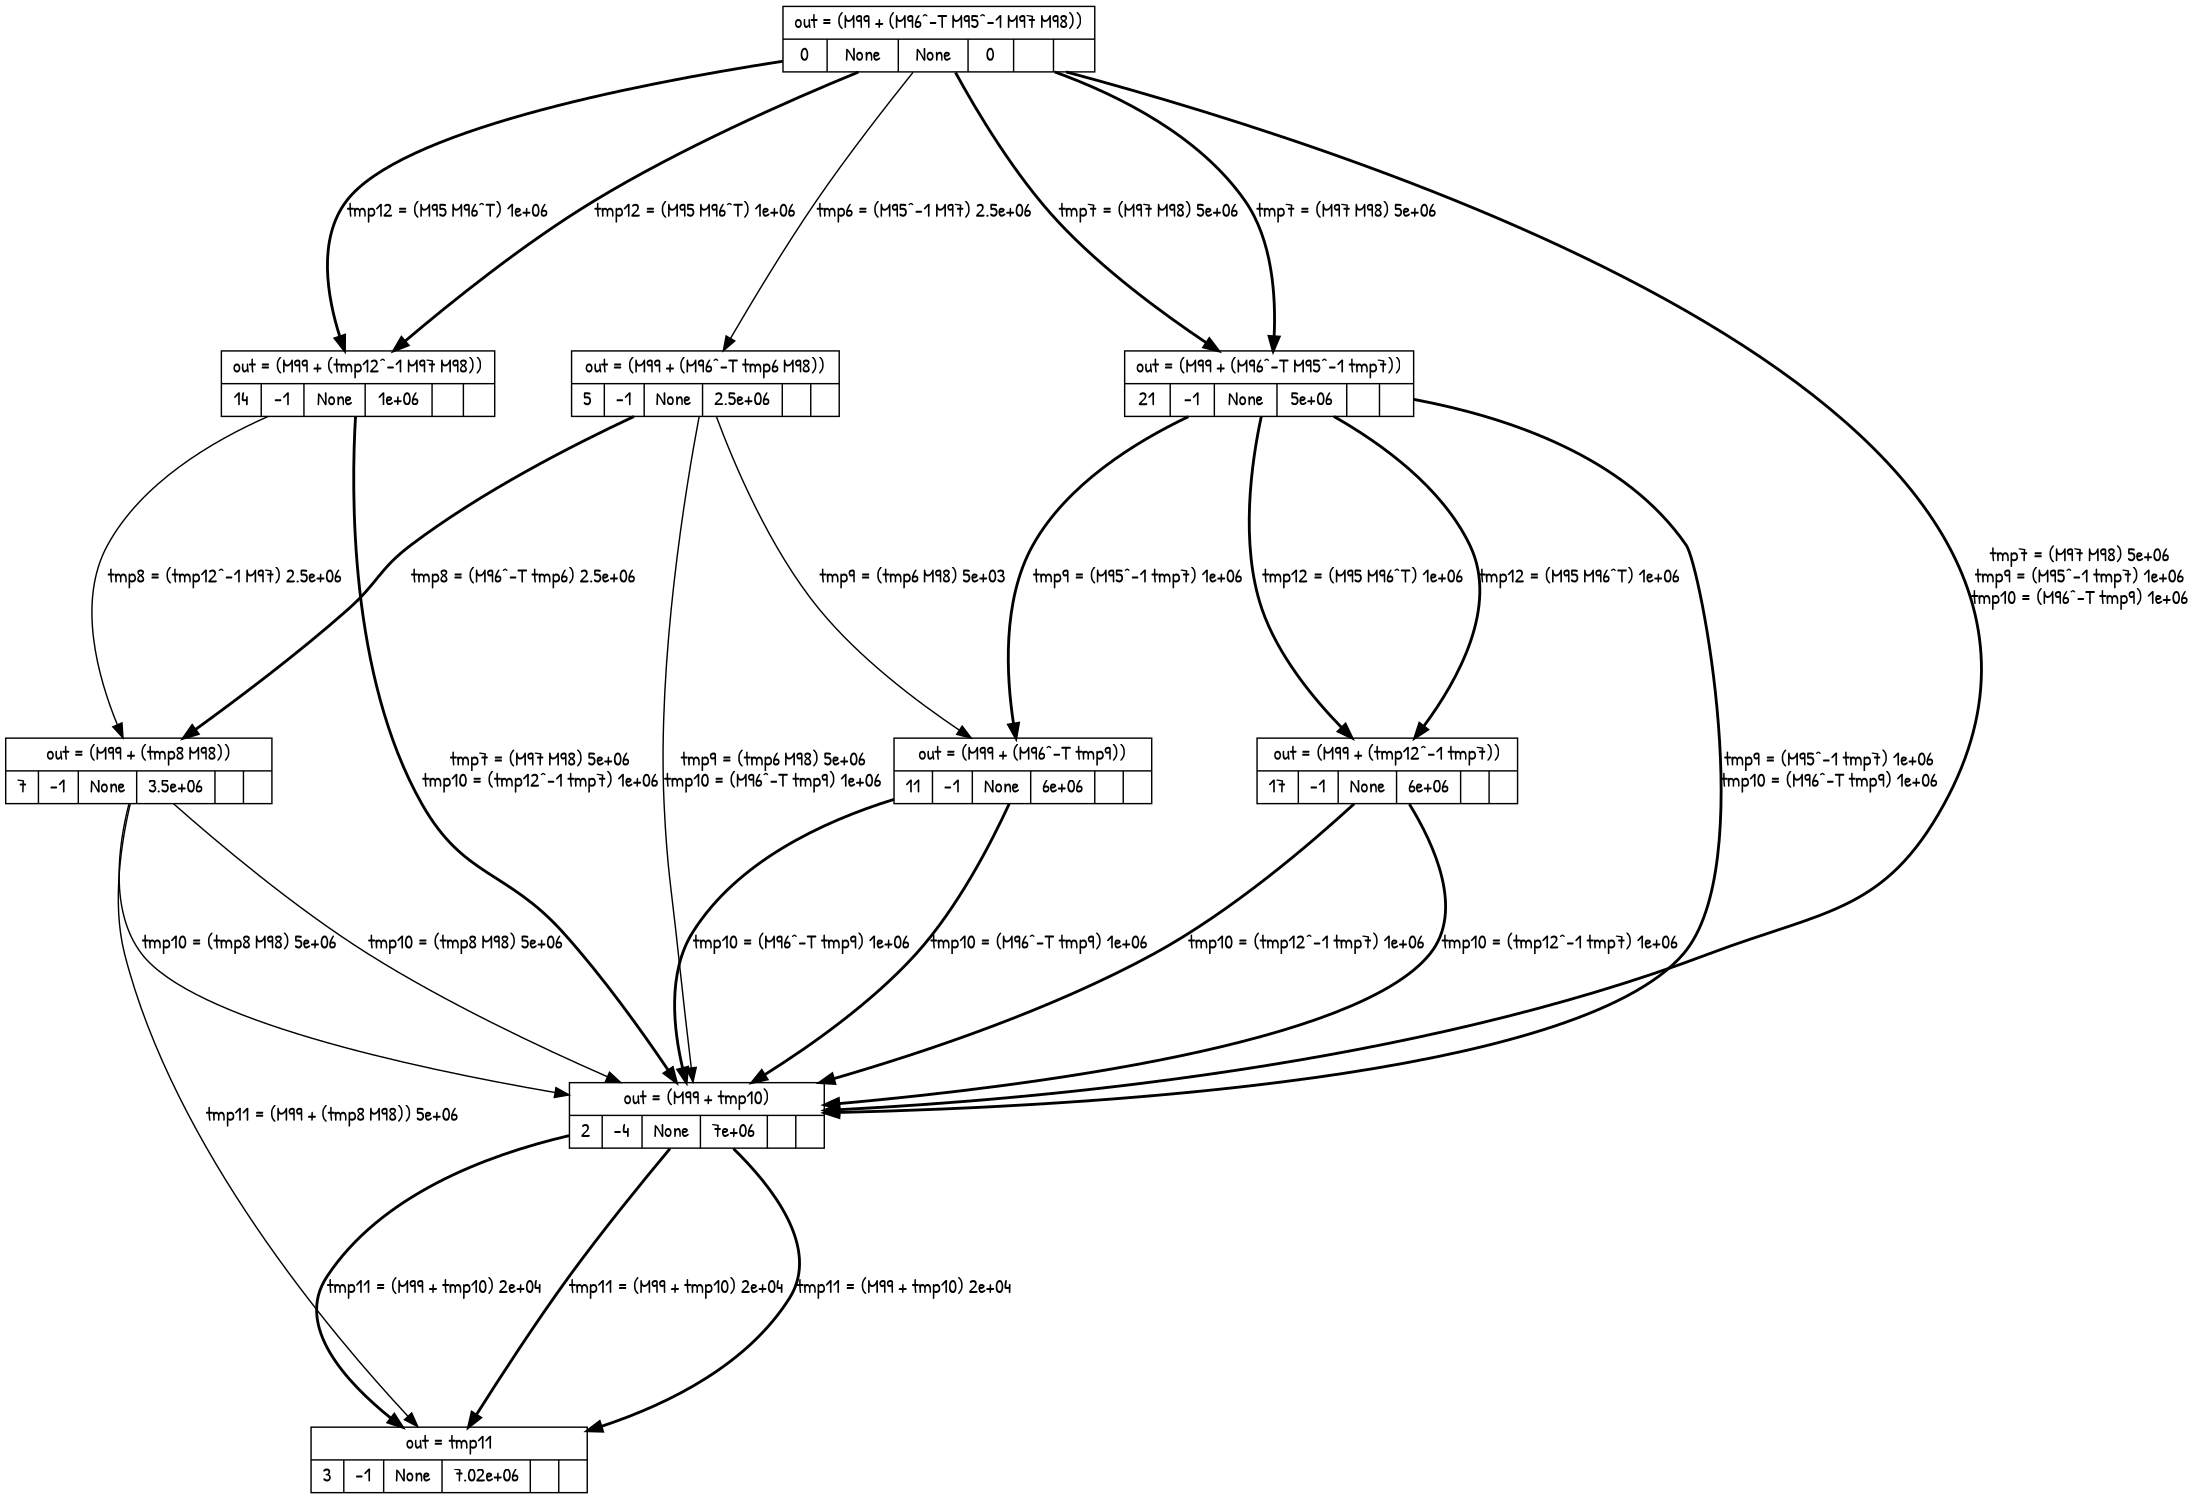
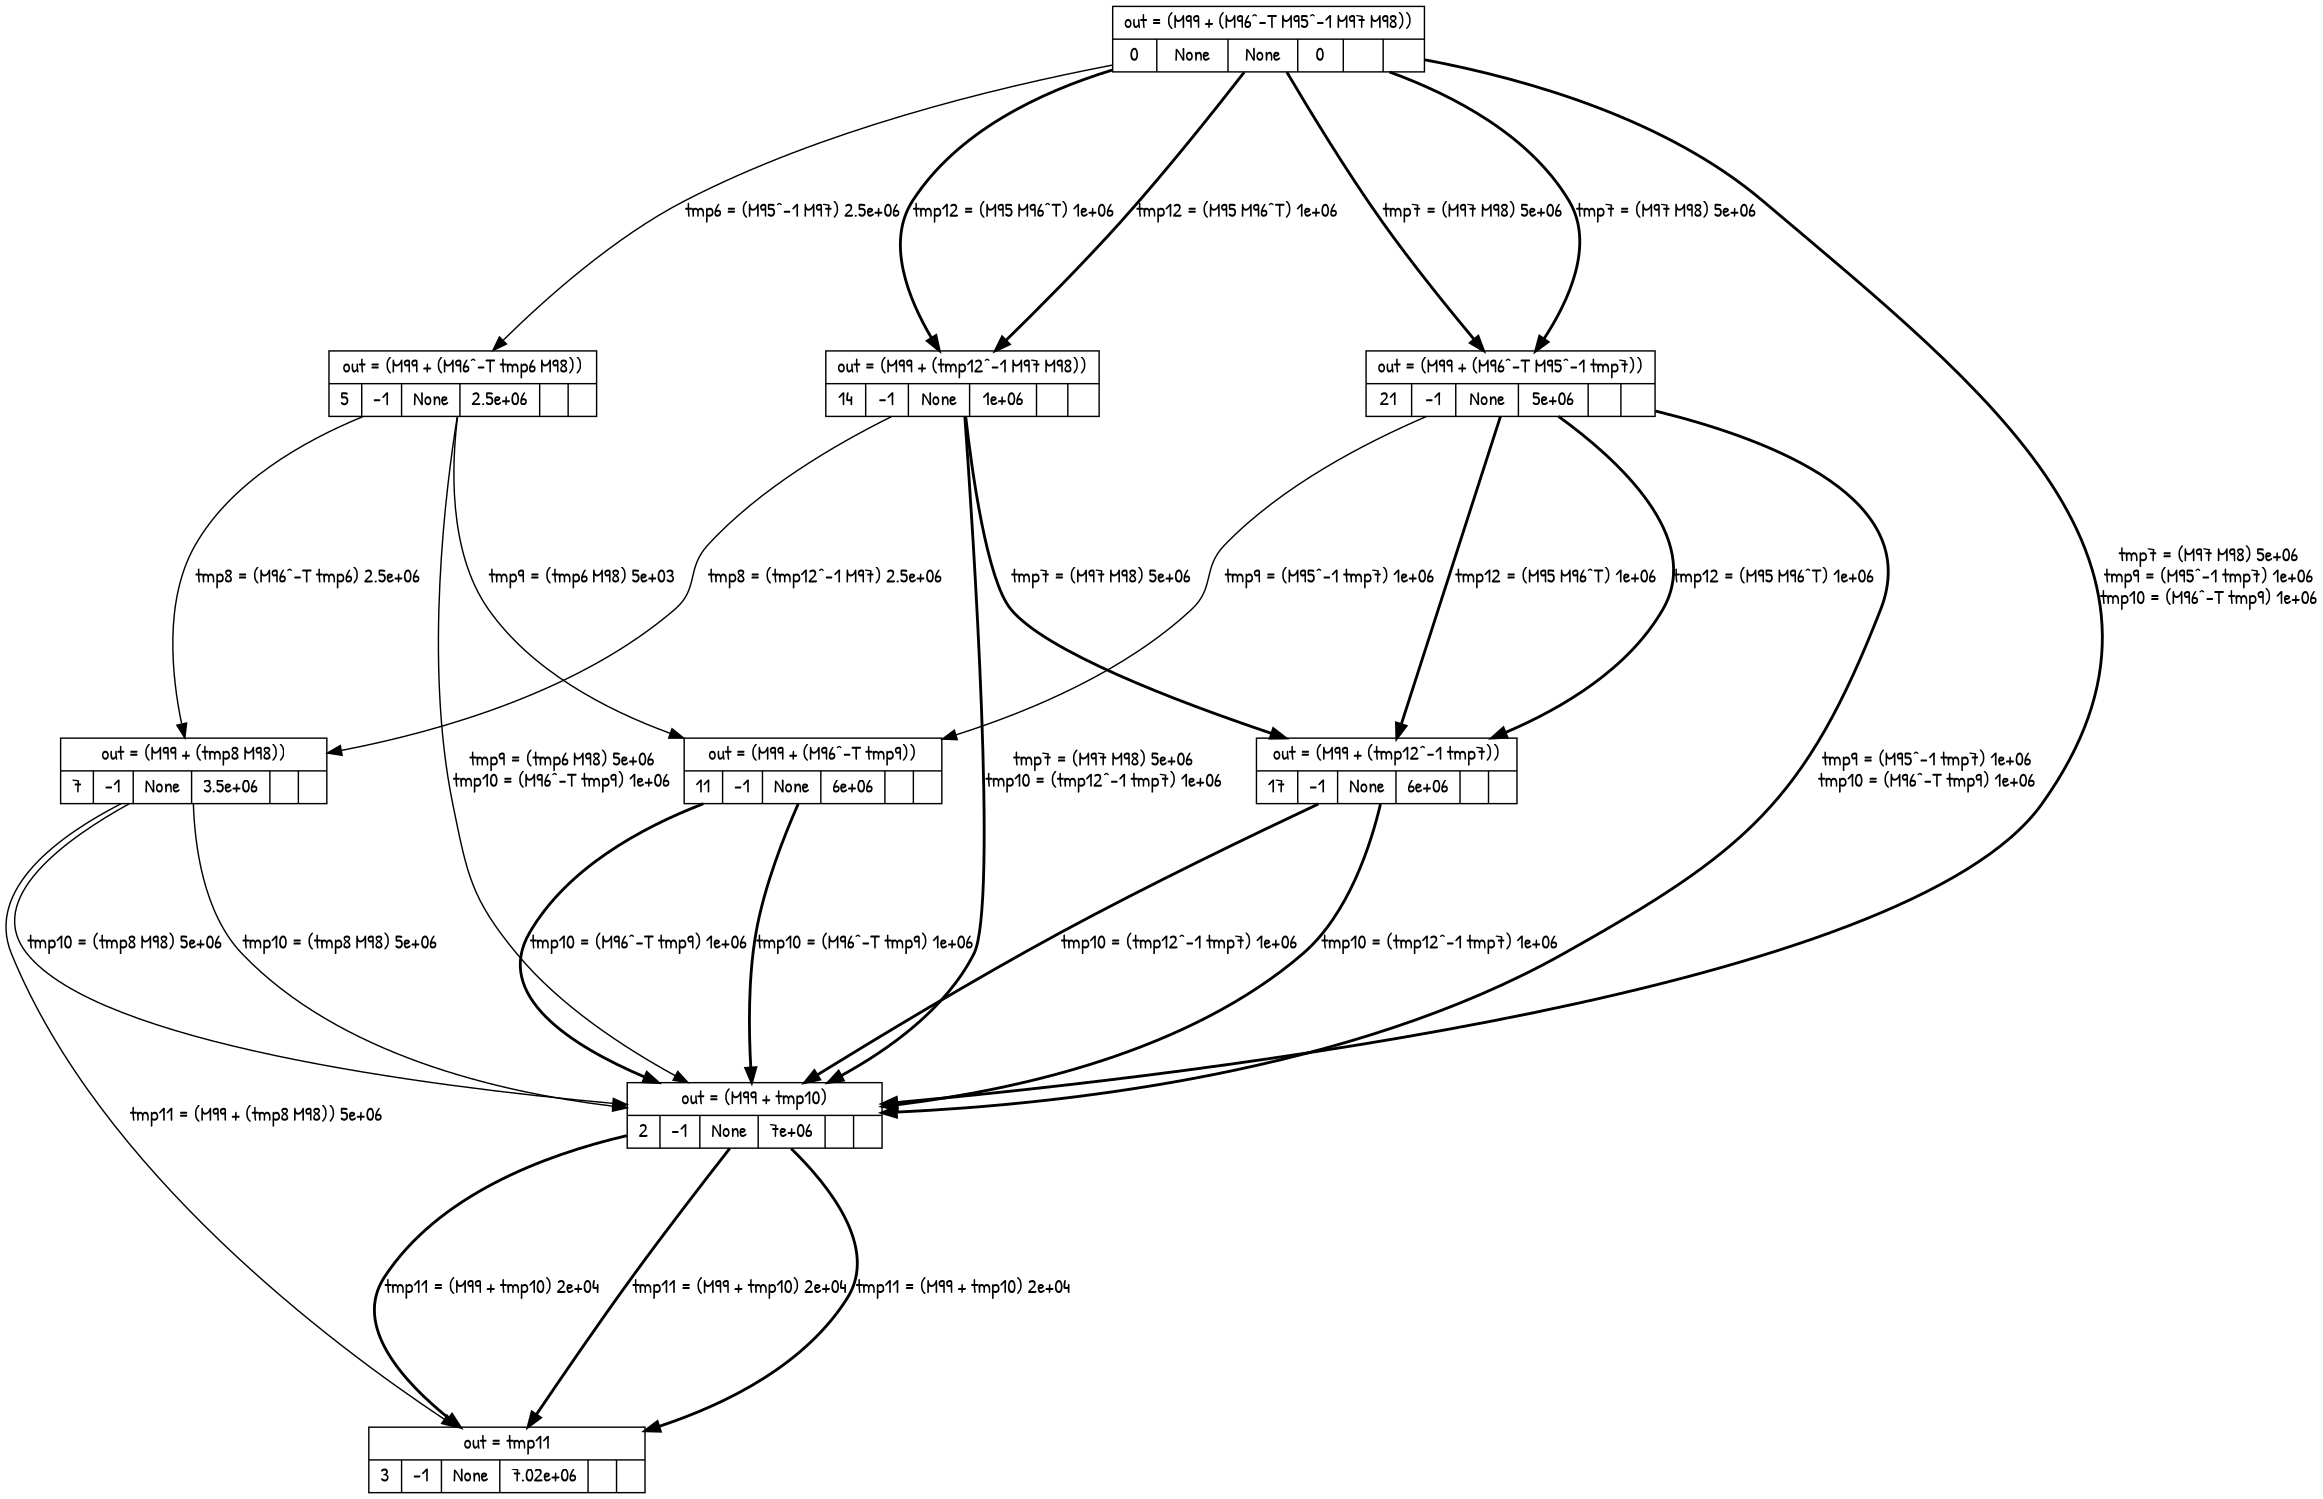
edge "out = (M99 + (M96^-T M95^-1 tmp7))" -> "out = (M99 + (M96^-T tmp9))": style bold -> solid
edge "out = (M99 + (M96^-T tmp6 M98))" -> "out = (M99 + (tmp8 M98))": style bold -> solid
edge "out = (M99 + (tmp12^-1 M97 M98))" -> "out = (M99 + (tmp12^-1 tmp7))": added, label "tmp7 = (M97 M98) 5e+06"
node "out = (M99 + tmp10)": text "-4" -> "-1"
